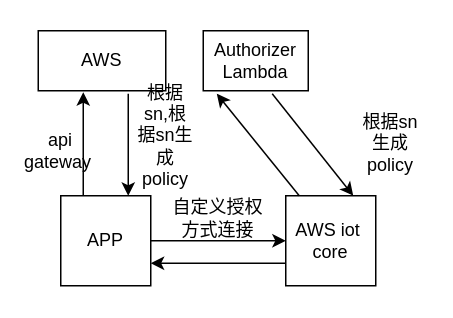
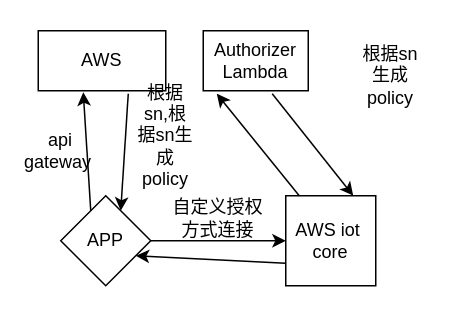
node "根据sn生成policy": moved (391, 143) -> (391, 76)
node "APP": shape rectangle -> diamond
